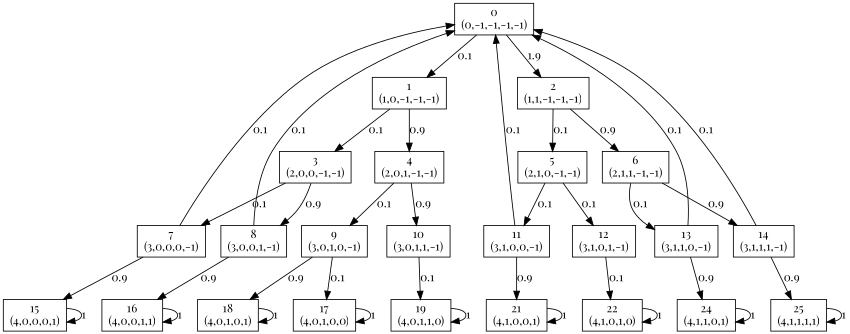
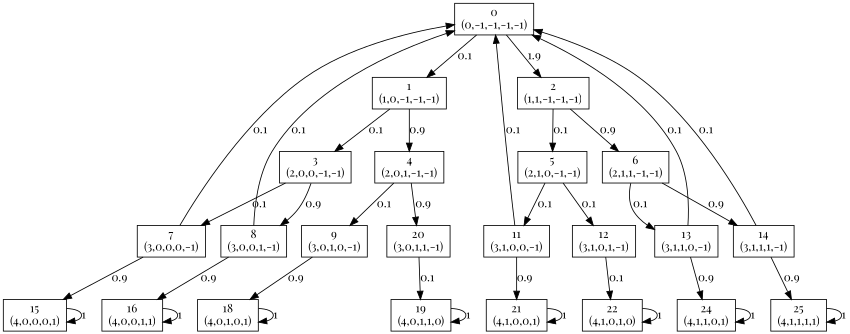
node "10 (3,0,1,1,-1)": label "10 (3,0,1,1,-1)" -> "20 (3,0,1,1,-1)"
node "17 (4,0,1,0,0)": removed
